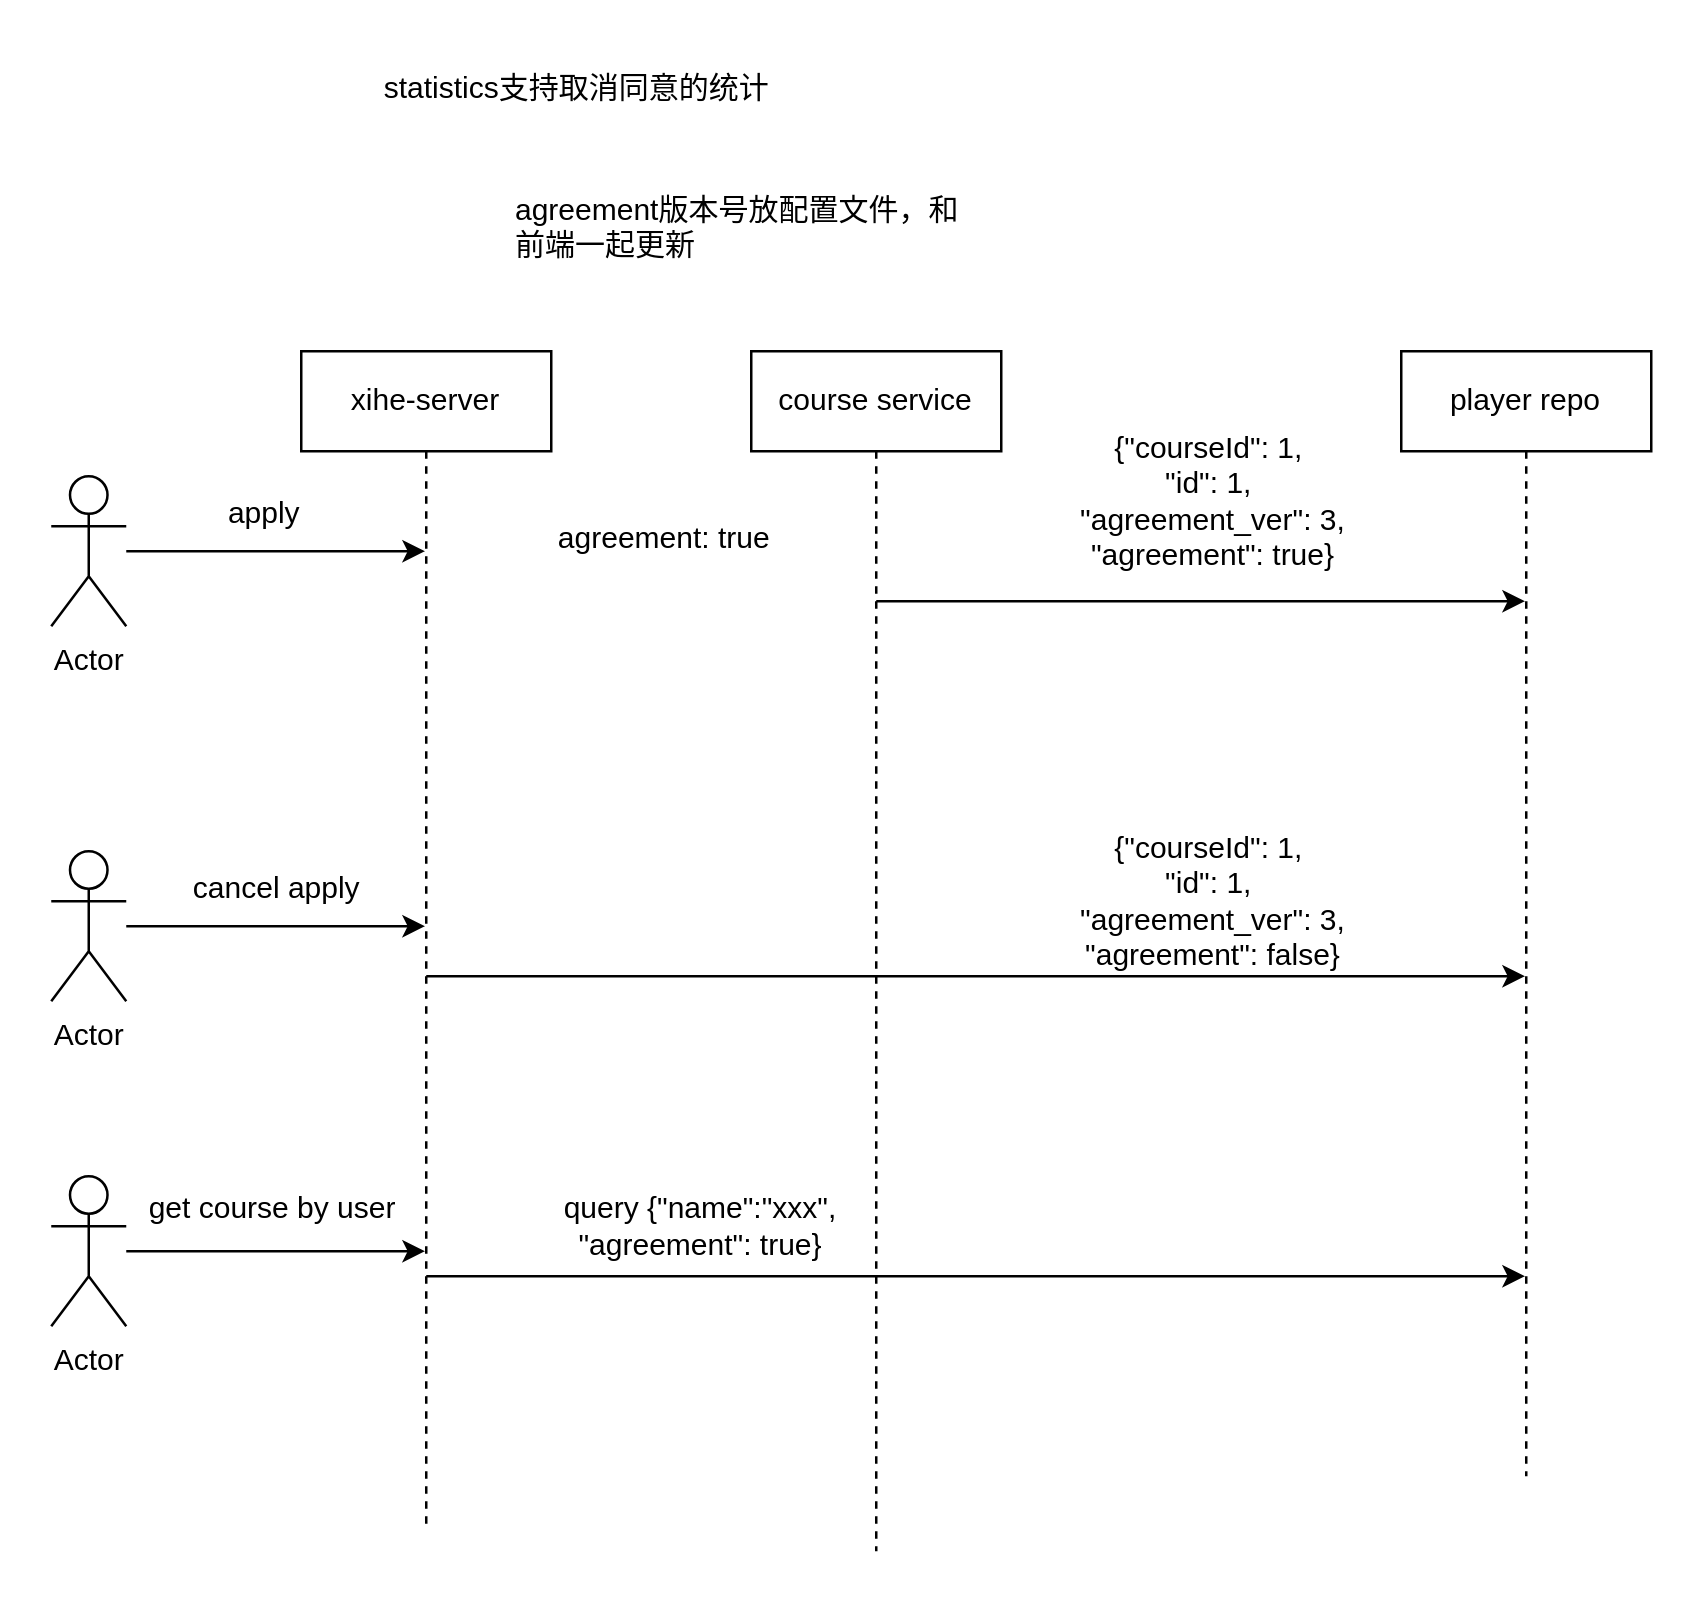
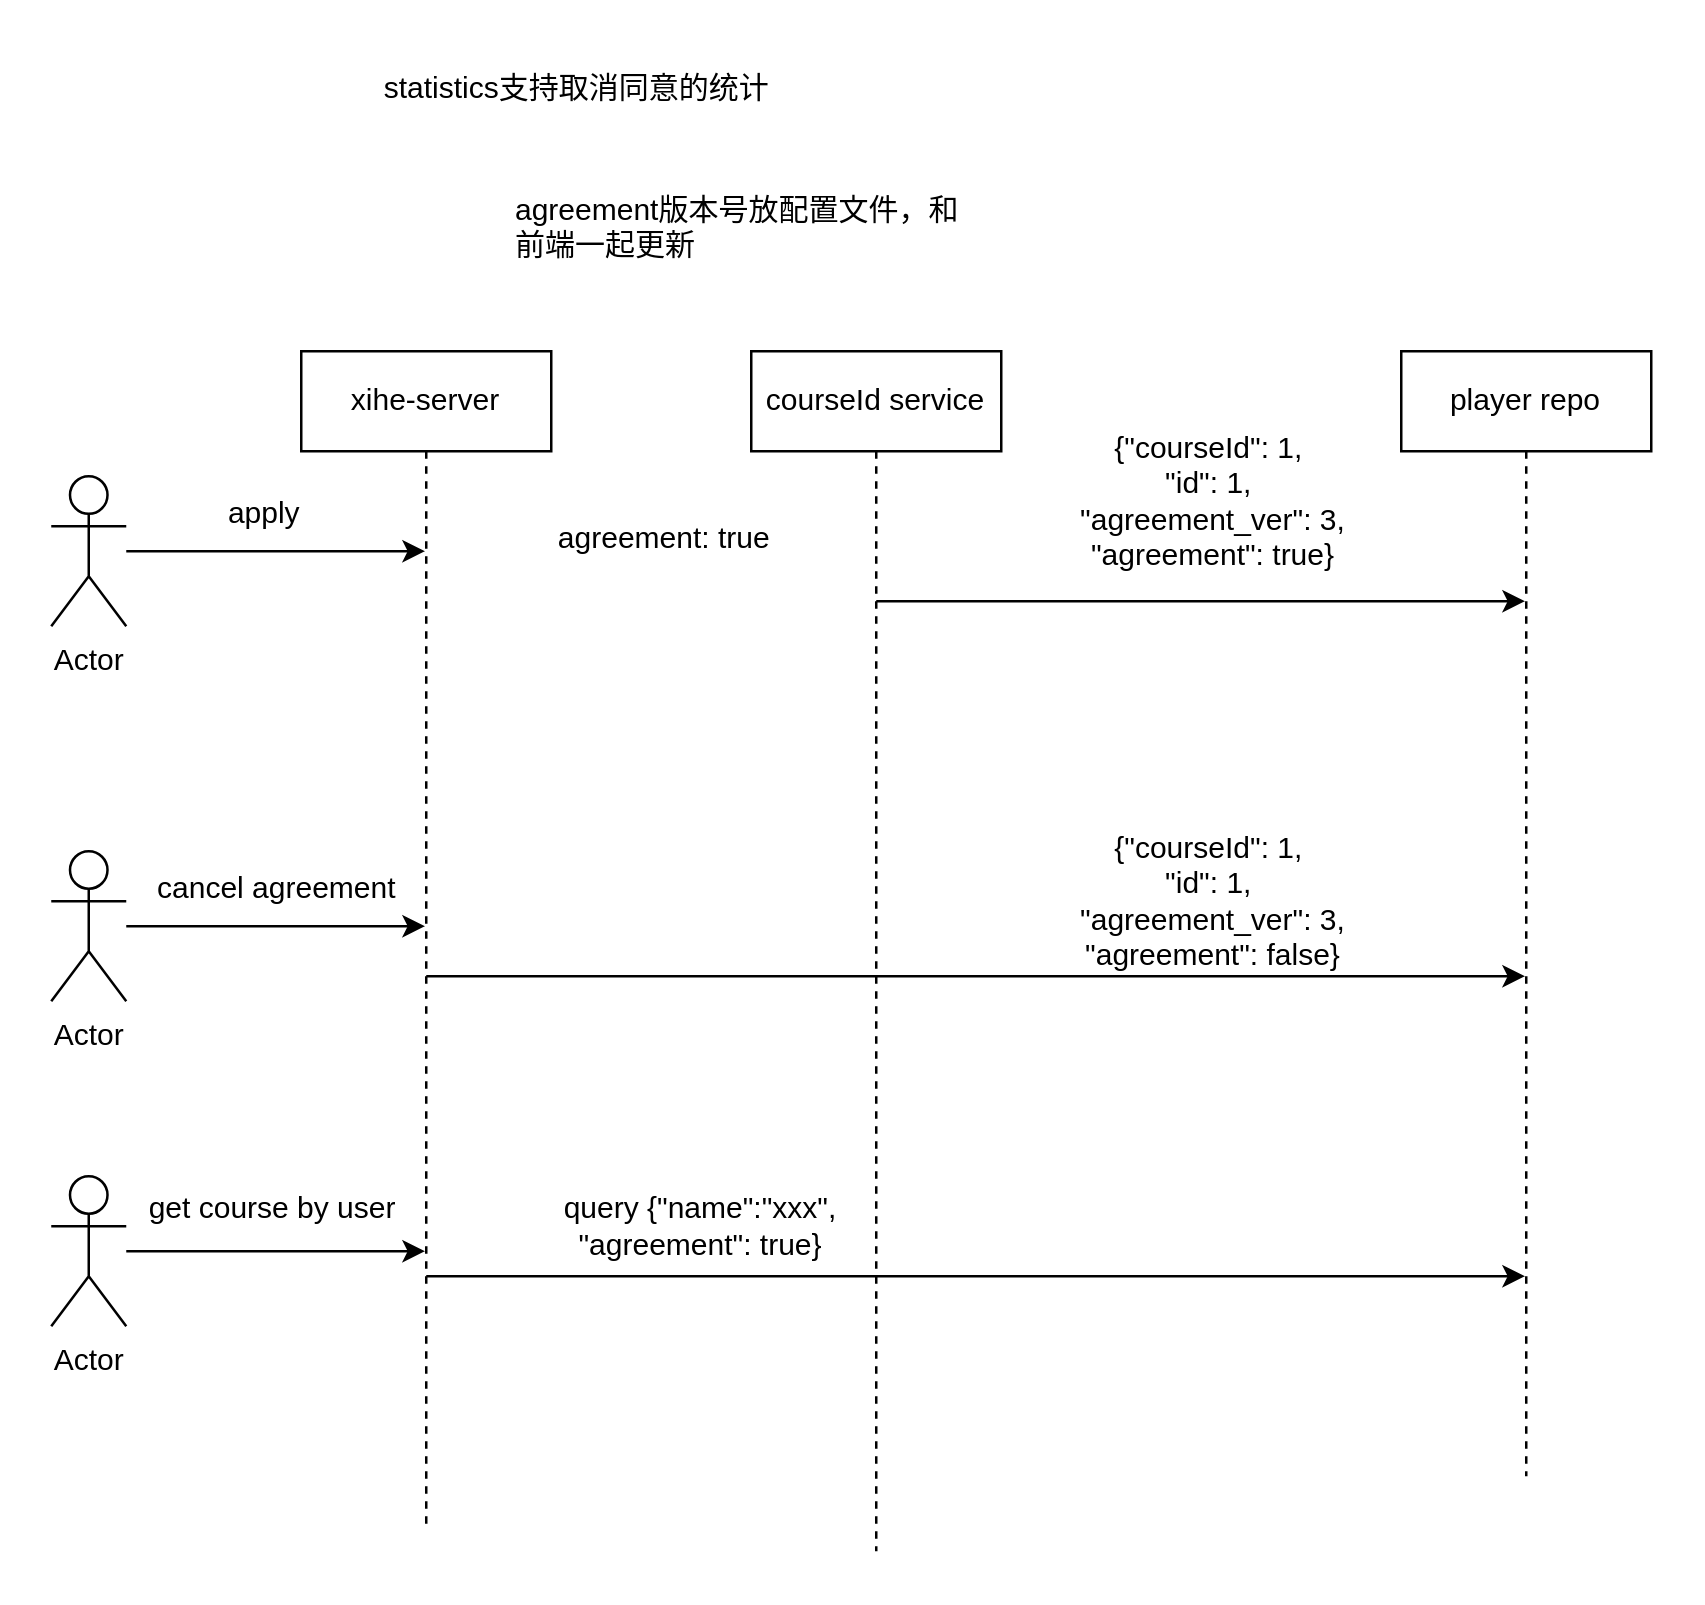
node "course service": label "course service" -> "courseId service"
node "cancel apply": label "cancel apply" -> "cancel agreement"
